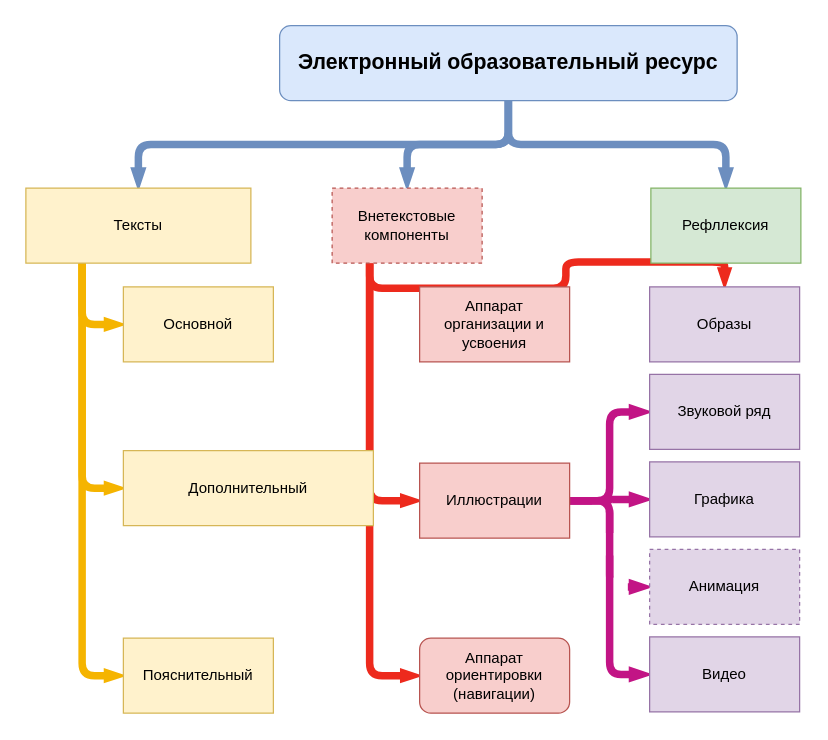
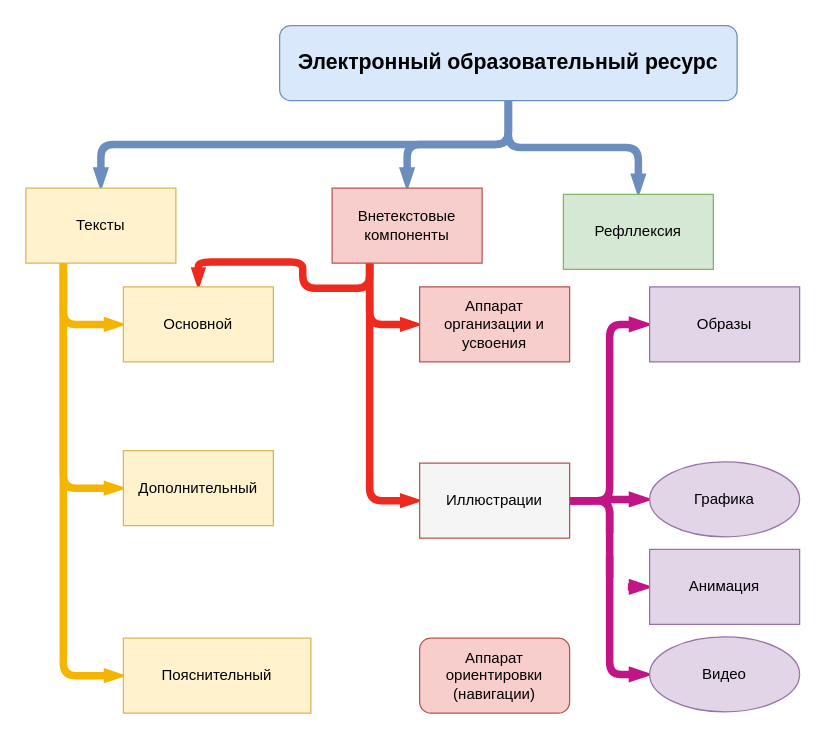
node "Тексты": size 225x75 -> 150x75
node "Внетекстовые компоненты": style dashed -> solid
node "Рефллексия": moved (726, 226) -> (638, 232)
edge "Внетекстовые компоненты" -> "Образы": now "Внетекстовые компоненты" -> "Аппарат организации и усвоения"
edge "Иллюстрации" -> "Образы": added
edge "Иллюстрации" -> "Звуковой ряд": removed
node "Звуковой ряд": removed
node "Дополнительный": size 250x75 -> 150x75
node "Графика": shape rectangle -> ellipse
node "Иллюстрации": fillcolor #f8cecc -> #f5f5f5
node "Анимация": style dashed -> solid
edge "Внетекстовые компоненты" -> "Аппарат ориентировки (навигации)": now "Внетекстовые компоненты" -> "Основной"
node "Видео": shape rectangle -> ellipse
node "Пояснительный": size 150x75 -> 188x75
